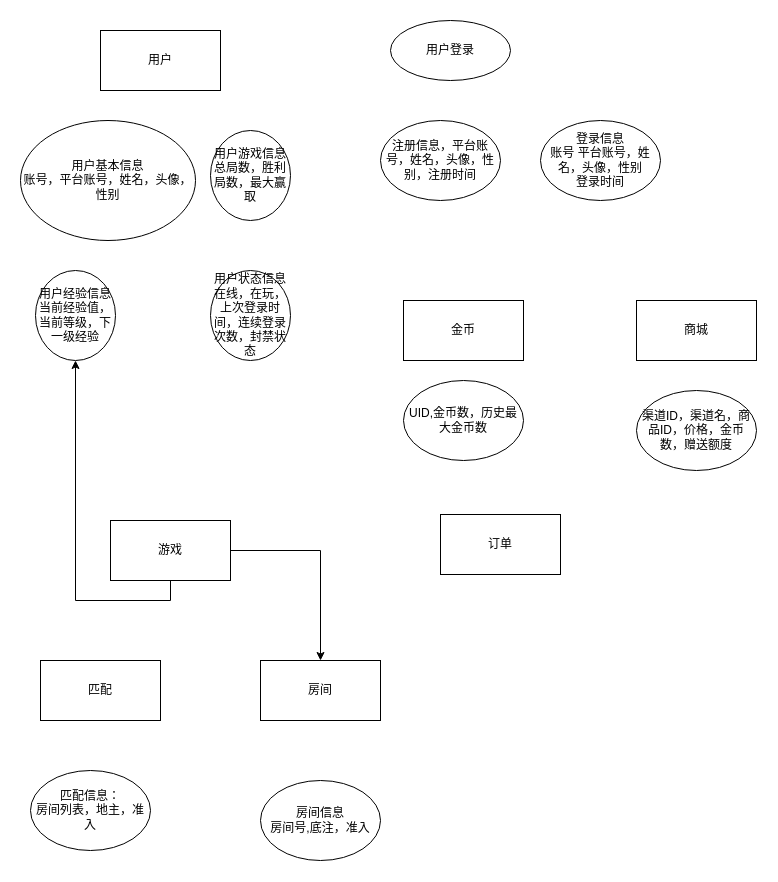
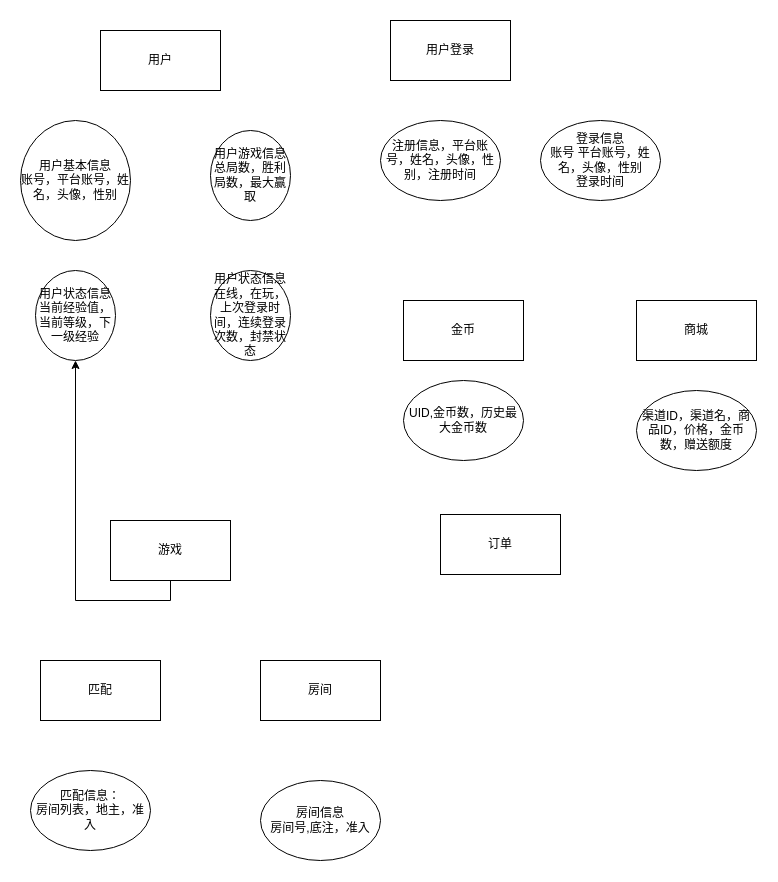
node "用户登录": shape ellipse -> rectangle
node "用户基本信息 账号，平台账号，姓名，头像，性别": size 175x120 -> 110x120
node "用户经验信息 当前经验值，当前等级，下一级经验": label "用户经验信息 当前经验值，当前等级，下一级经验" -> "用户状态信息 当前经验值，当前等级，下一级经验"
edge "游戏" -> "房间": removed
